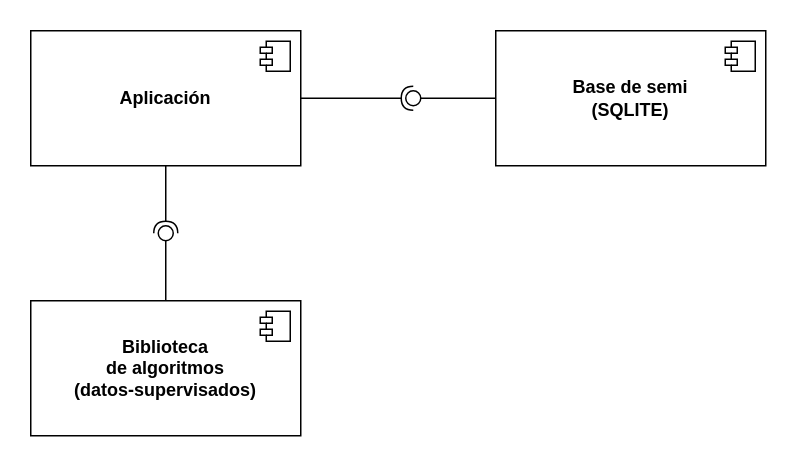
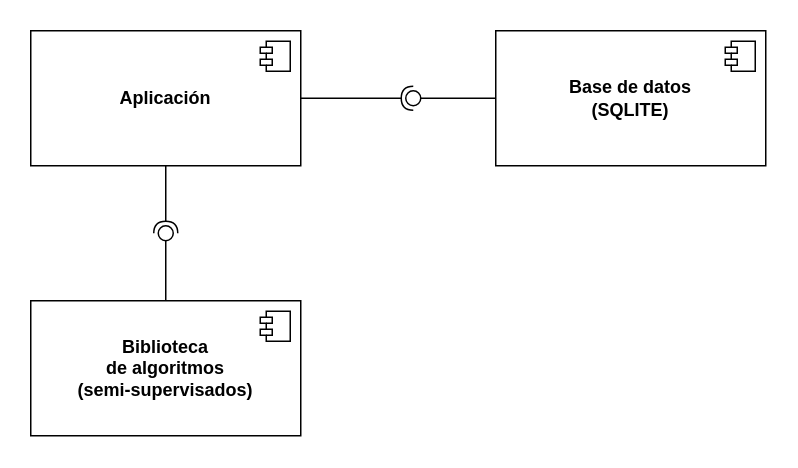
node "Base de semi (SQLITE)": label "Base de semi (SQLITE)" -> "Base de datos (SQLITE)"
node "Biblioteca de algoritmos (datos-supervisados)": label "Biblioteca de algoritmos (datos-supervisados)" -> "Biblioteca de algoritmos (semi-supervisados)"
